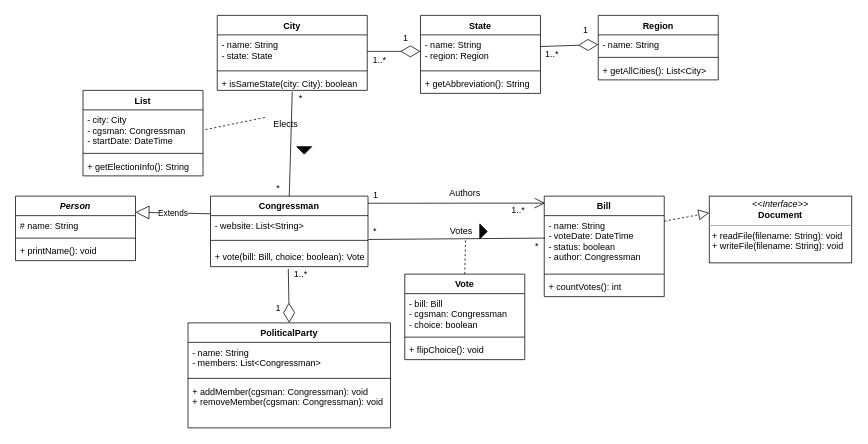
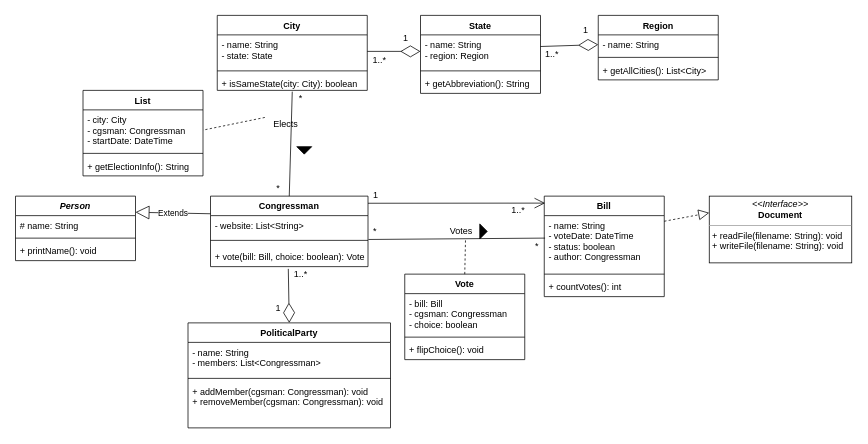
node "Authors": removed
